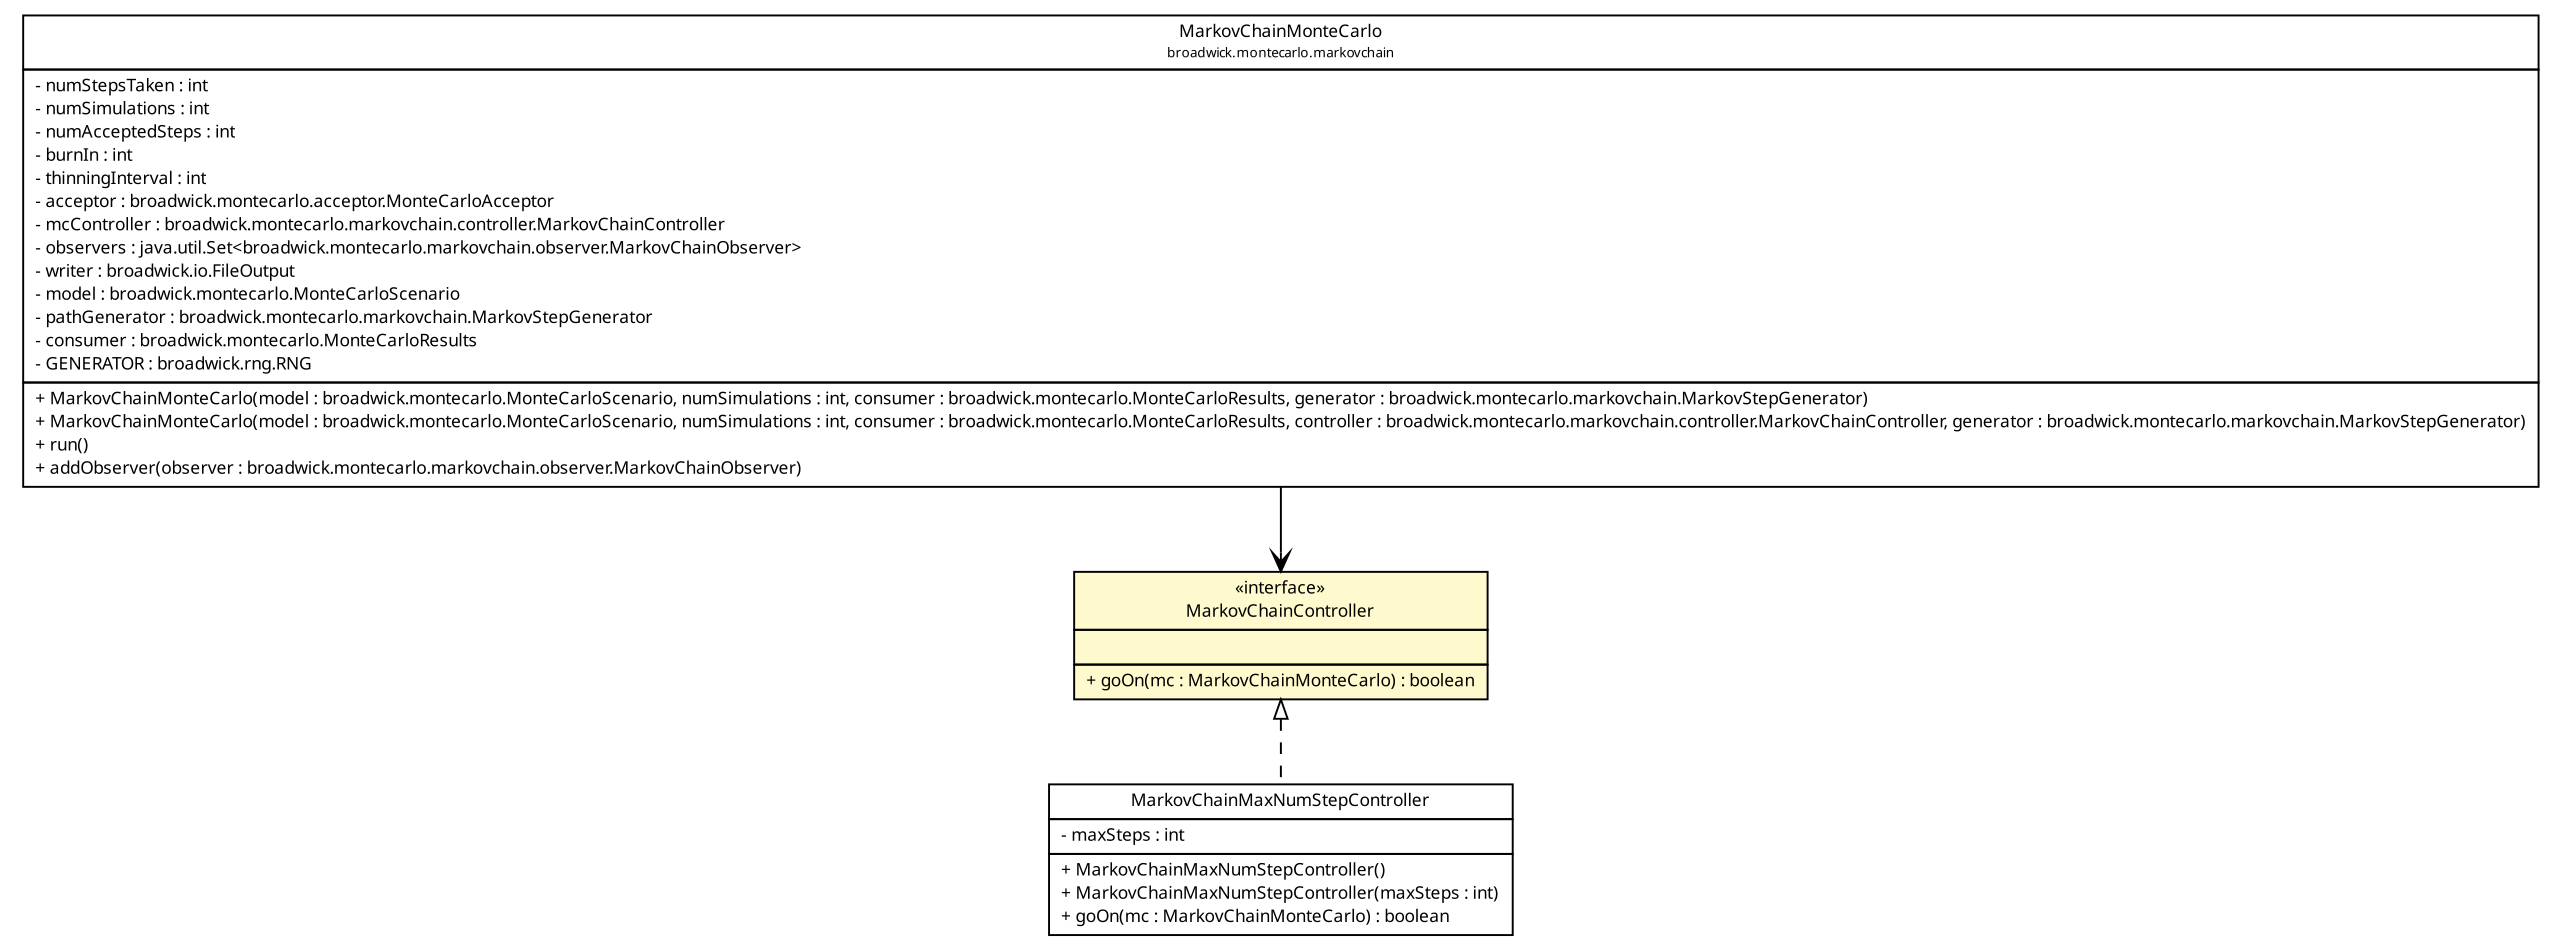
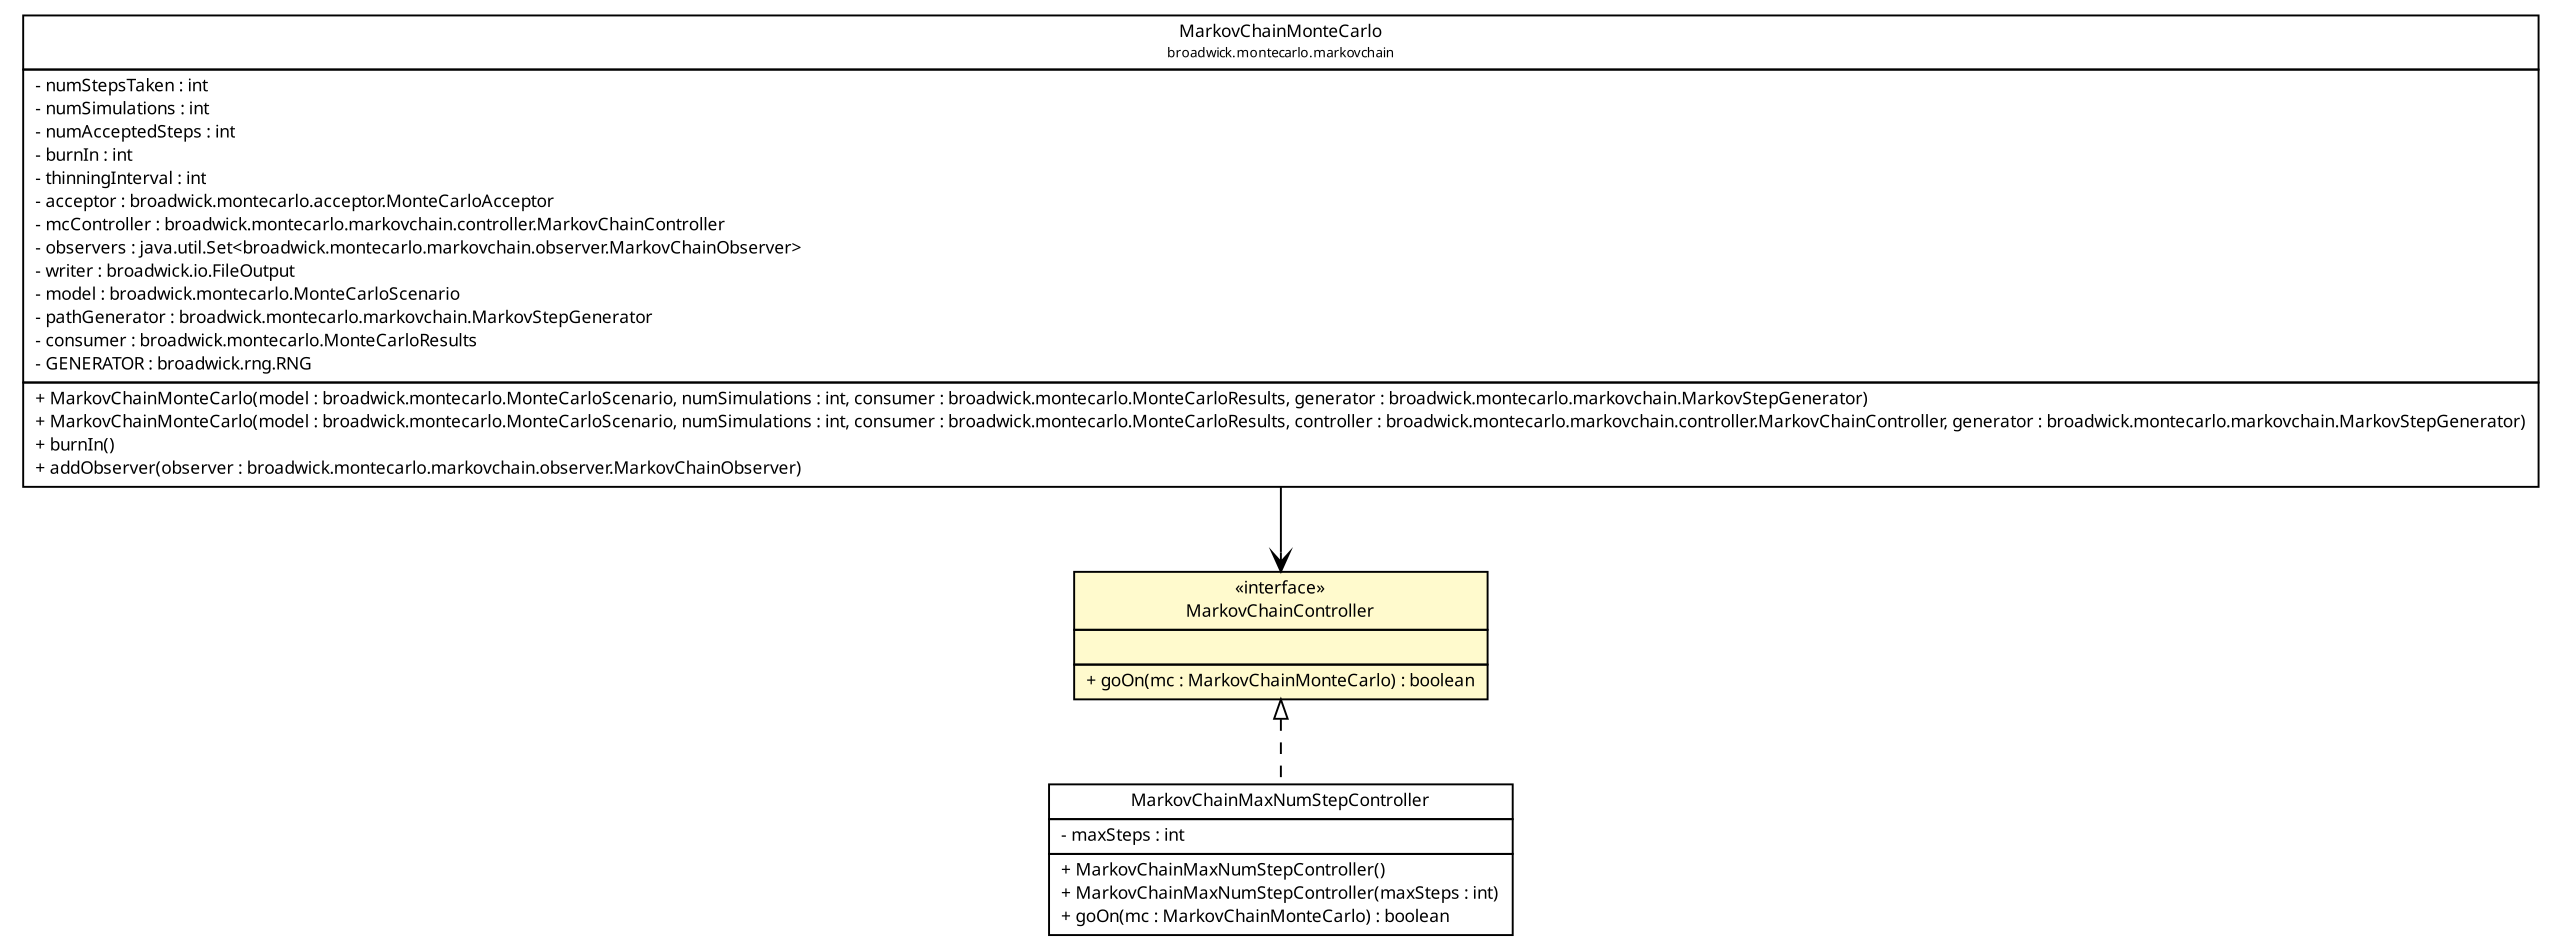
node "MarkovChainMonteCarlo": text "+ run()" -> "+ burnIn()"
